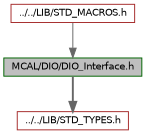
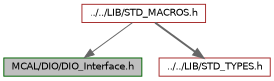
edge "MCAL/DIO/DIO_Interface.h" -> "../../LIB/STD_TYPES.h": now "../../LIB/STD_MACROS.h" -> "../../LIB/STD_TYPES.h"
